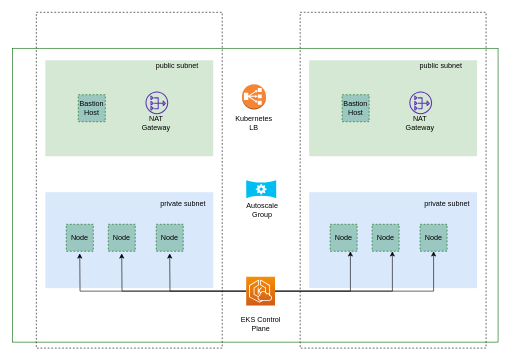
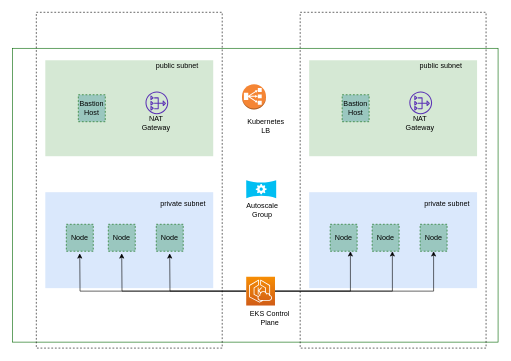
node "Kubernetes LB": moved (254, 123) -> (266, 126)
node "EKS Control Plane": moved (261, 324) -> (270, 318)
